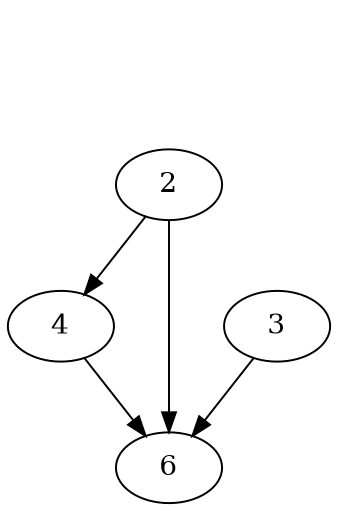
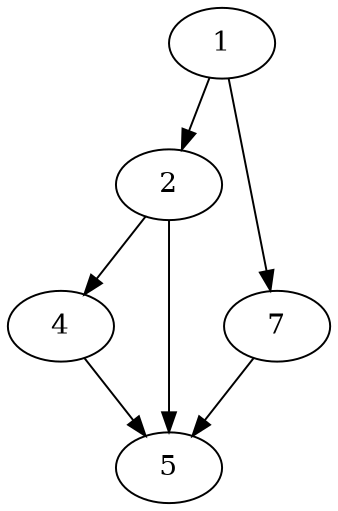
node "1": added
node "3": label "3" -> "7"
node "6": label "6" -> "5"
